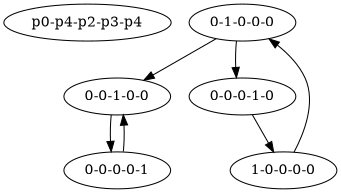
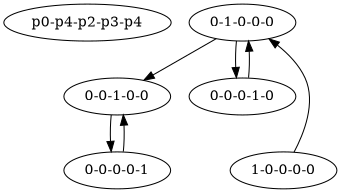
edge "0-0-0-1-0" -> "1-0-0-0-0": now "0-0-0-1-0" -> "0-1-0-0-0"
